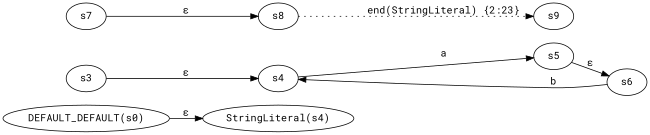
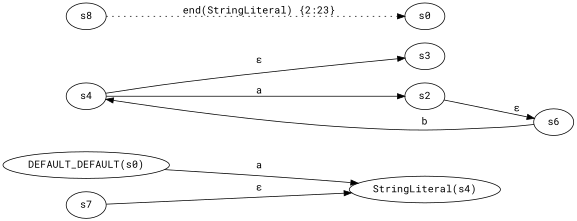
edge "s7" -> "s8": now "s7" -> "StringLiteral(s4)"
node "s9": label "s9" -> "s0"
node "s5": label "s5" -> "s2"
edge "s3" -> "s4": reversed
edge "DEFAULT_DEFAULT(s0)" -> "StringLiteral(s4)": label "ε" -> "a"
